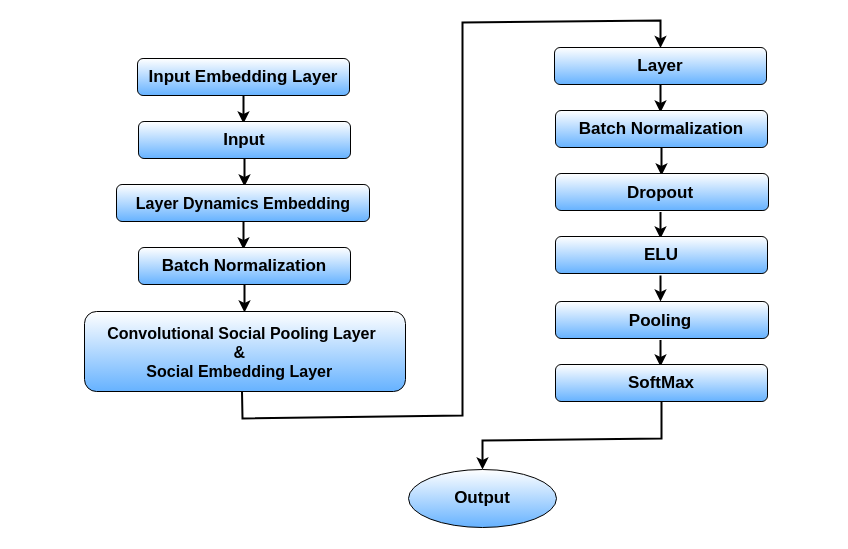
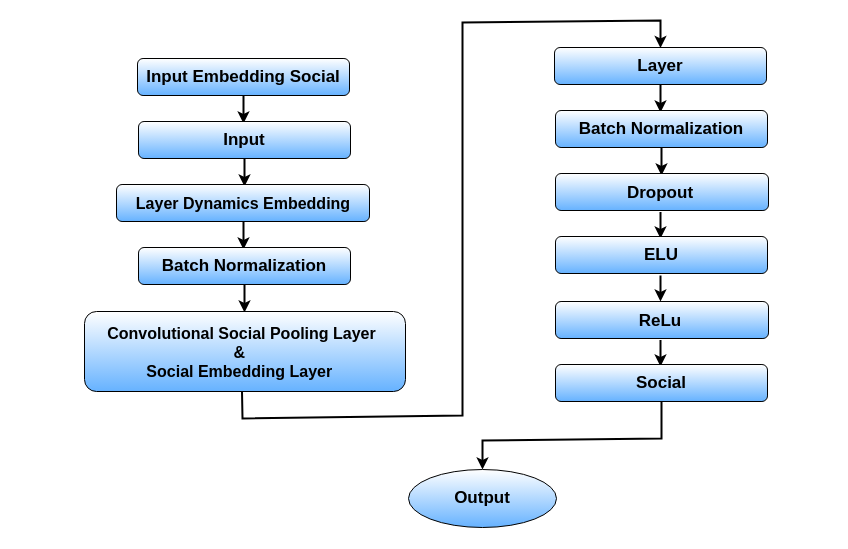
node "Input Embedding Layer": label "Input Embedding Layer" -> "Input Embedding Social"
node "Pooling": label "Pooling" -> "ReLu"
node "SoftMax": label "SoftMax" -> "Social"
